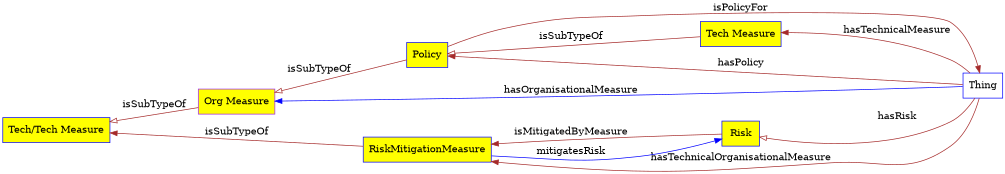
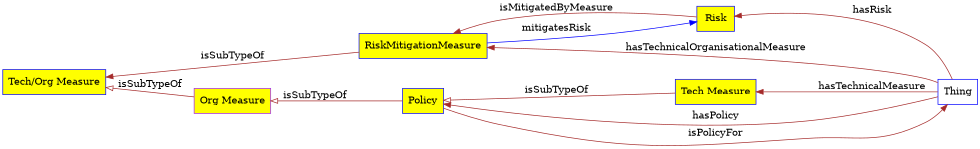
edge "Thing" -> "Org Measure": removed, label "hasOrganisationalMeasure"
node "Tech/Tech Measure": label "Tech/Tech Measure" -> "Tech/Org Measure"
edge "Thing" -> "Risk": arrowhead onormal -> normal
